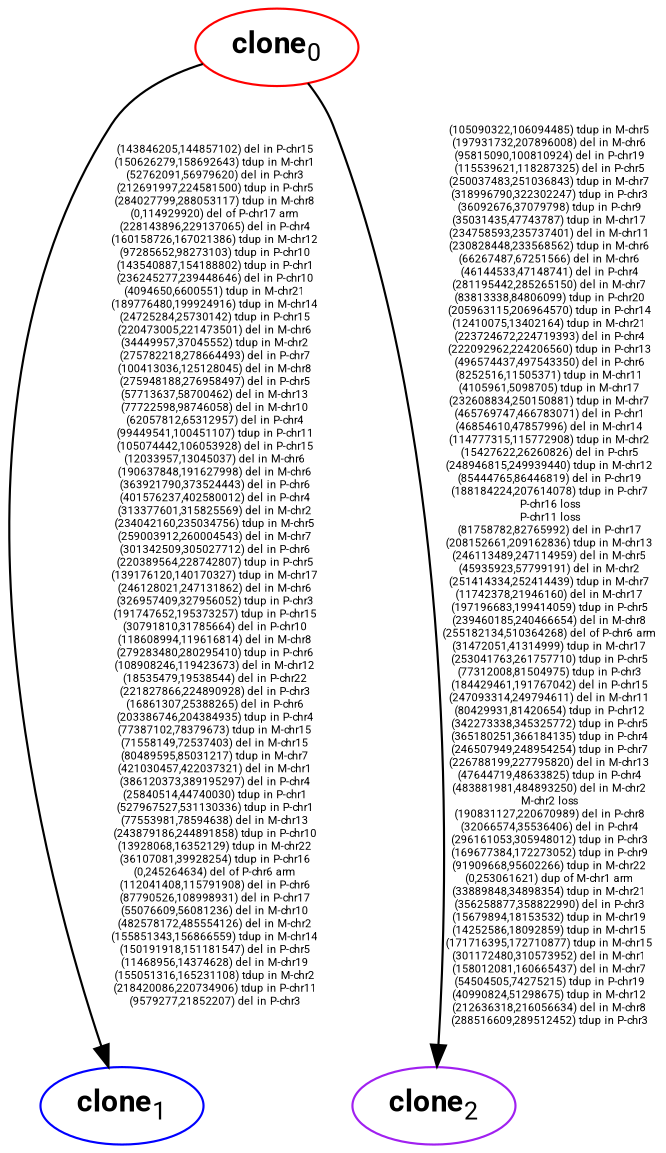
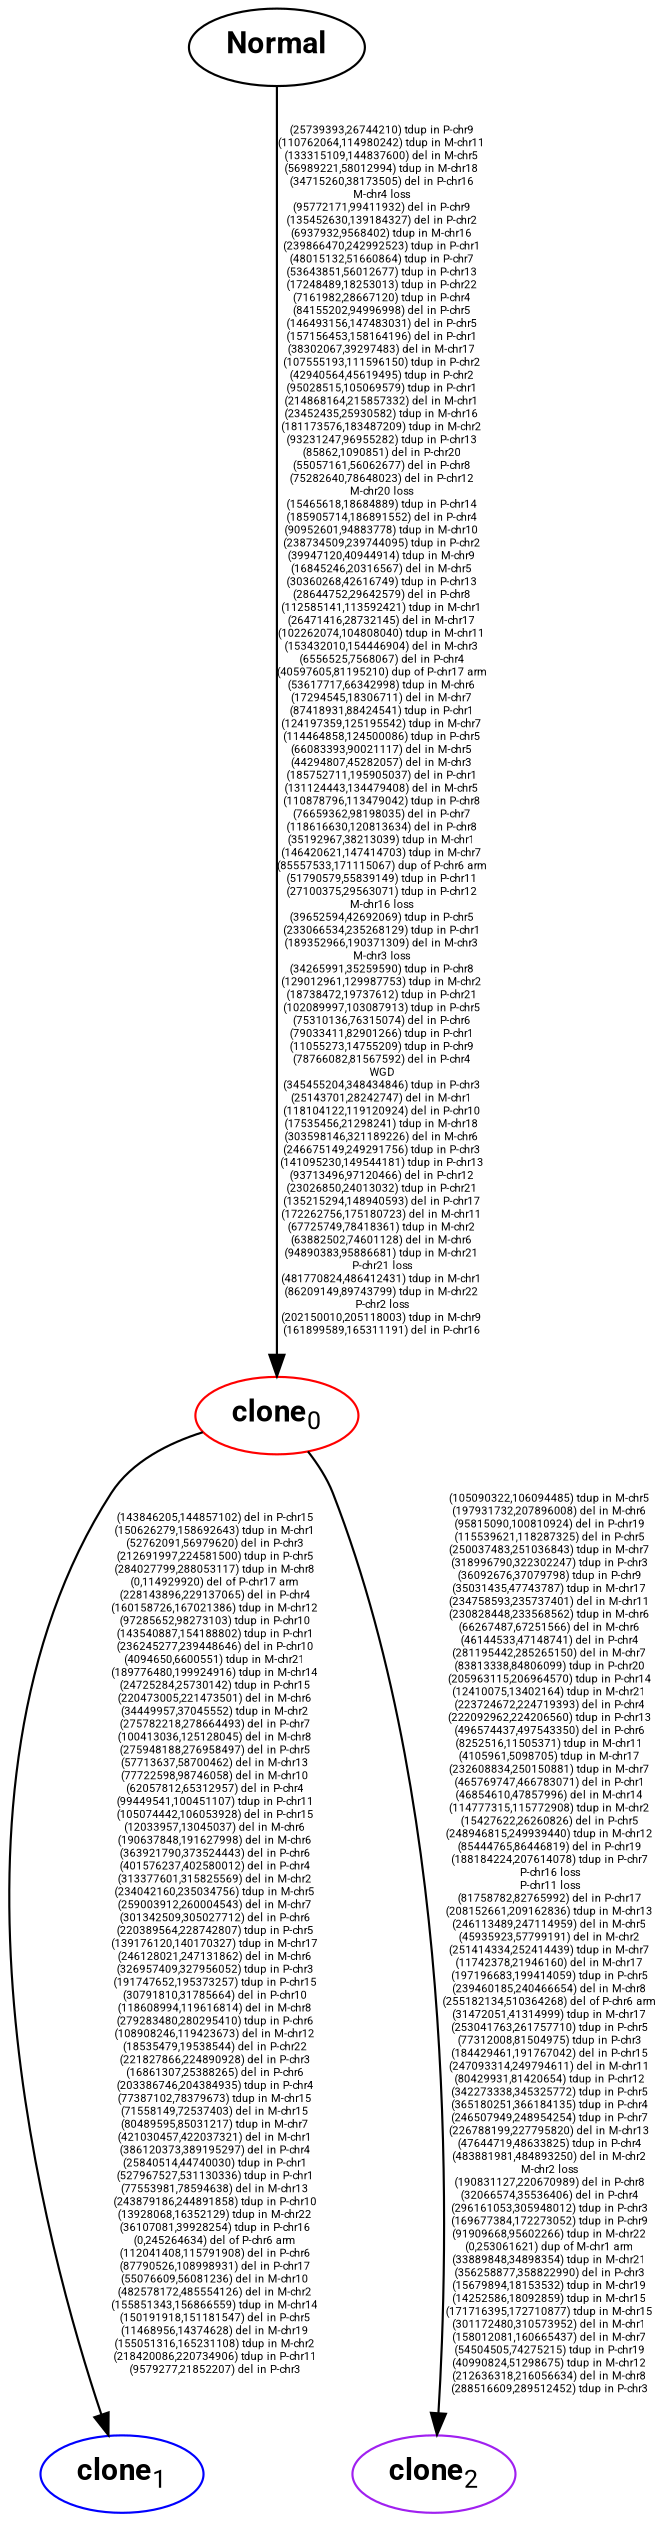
node "Normal": added
